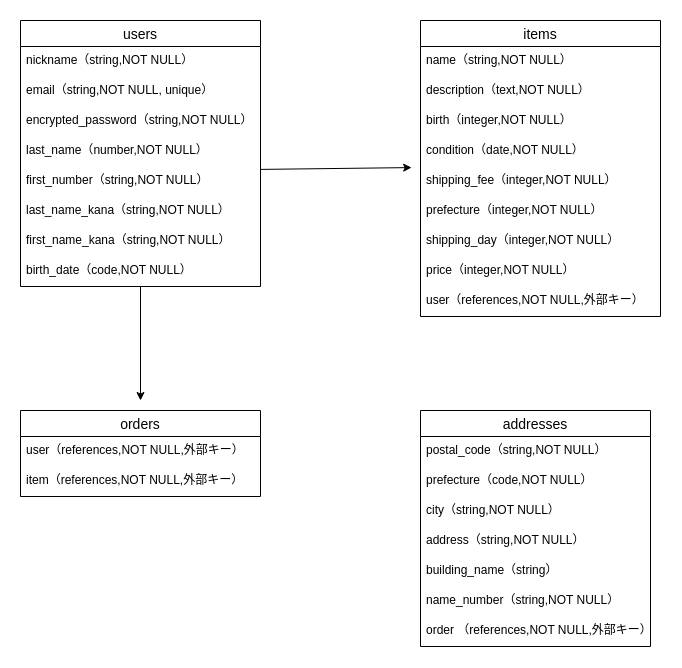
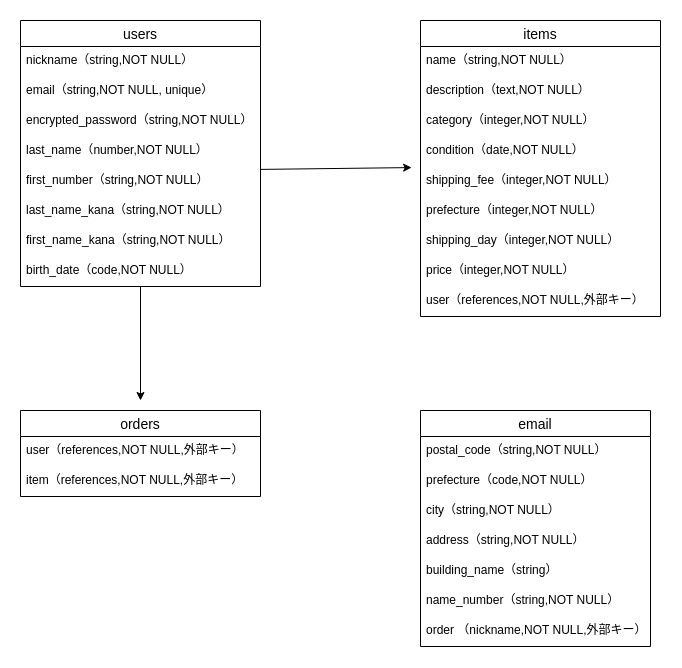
node "birth（integer,NOT NULL）": label "birth（integer,NOT NULL）" -> "category（integer,NOT NULL）"
node "addresses": label "addresses" -> "email"
node "order （references,NOT NULL,外部キー）": label "order （references,NOT NULL,外部キー）" -> "order （nickname,NOT NULL,外部キー）"
